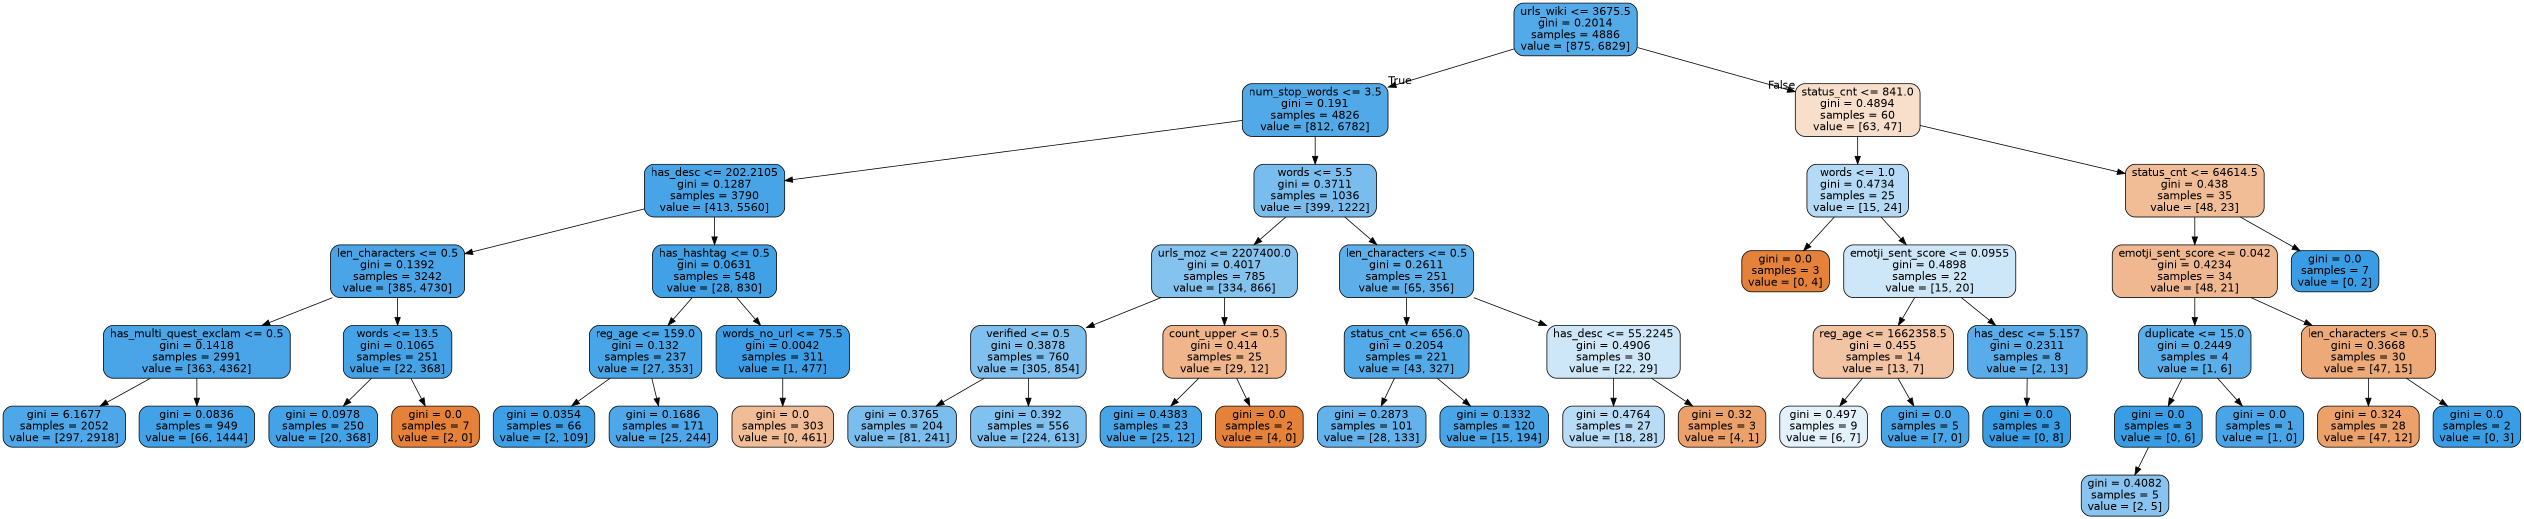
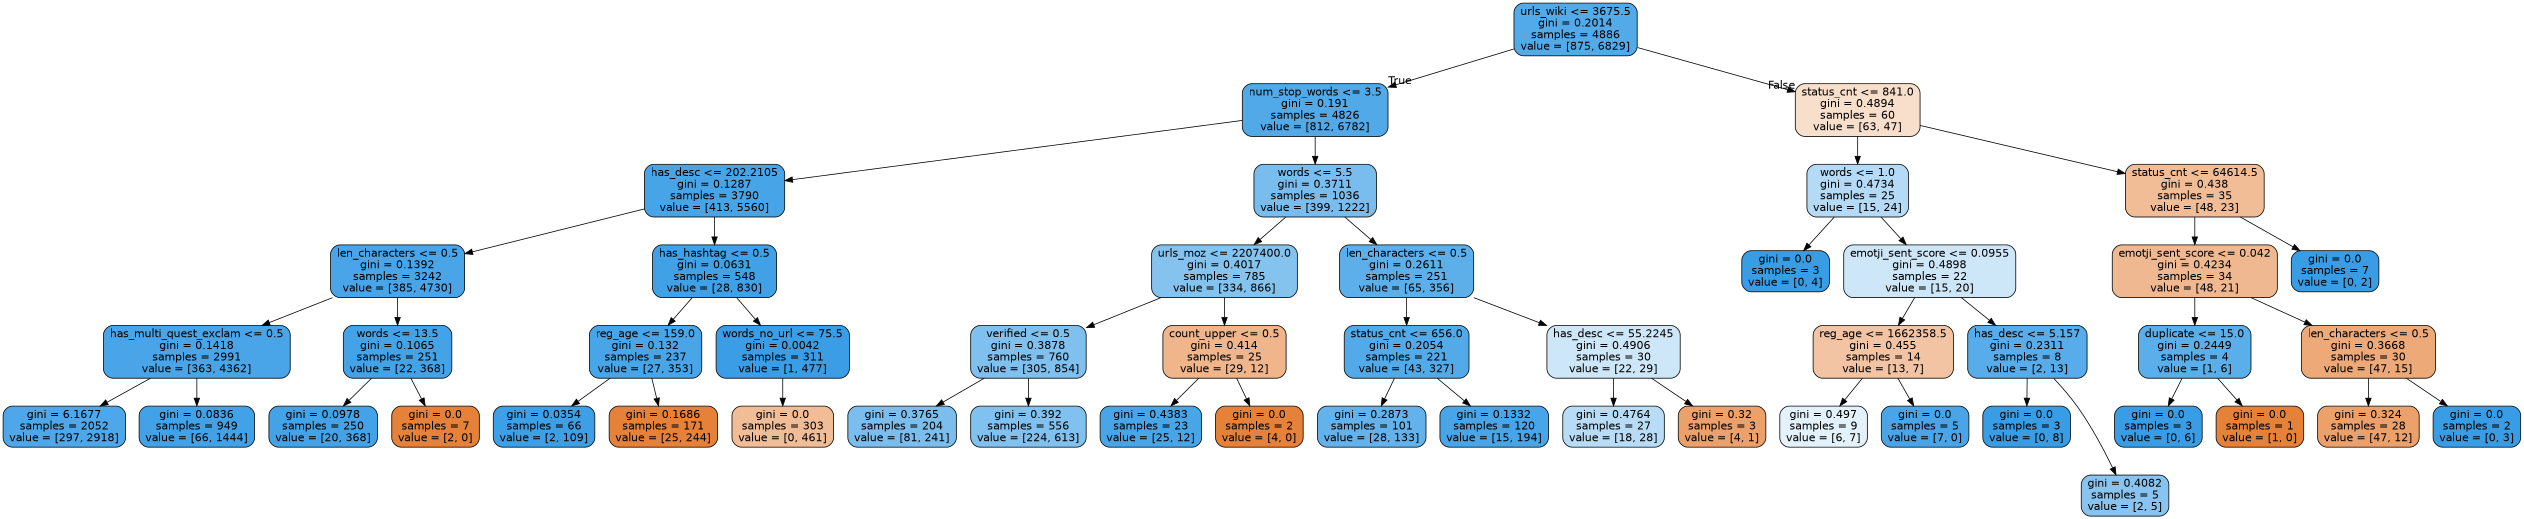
node "gini = 0.0 samples = 3 value = [0, 4]": fillcolor #e58139ff -> #399de5ff
node "gini = 0.1686 samples = 171 value = [25, 244]": fillcolor #399de5e5 -> #e58139ff
node "gini = 0.0 samples = 1 value = [1, 0]": fillcolor #399de5ea -> #e58139ff
edge "gini = 0.0 samples = 3 value = [0, 6]" -> "gini = 0.4082 samples = 5 value = [2, 5]": now "has_desc <= 5.157 gini = 0.2311 samples = 8 value = [2, 13]" -> "gini = 0.4082 samples = 5 value = [2, 5]"
